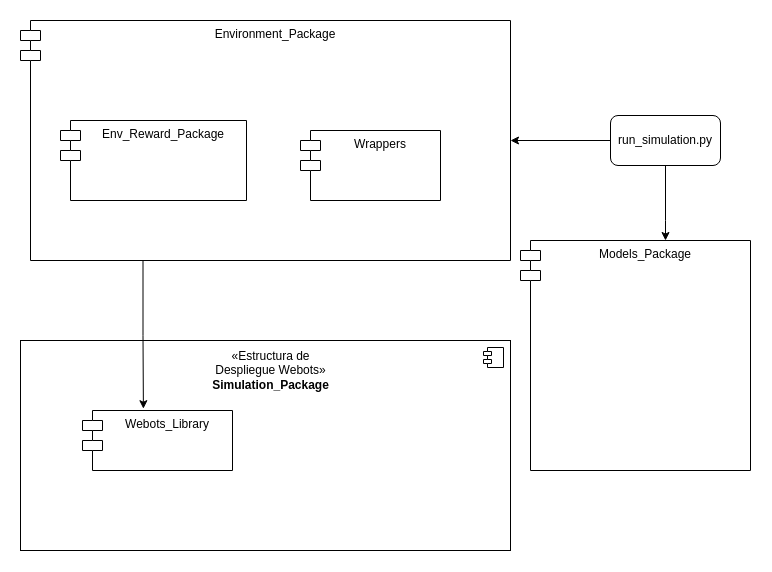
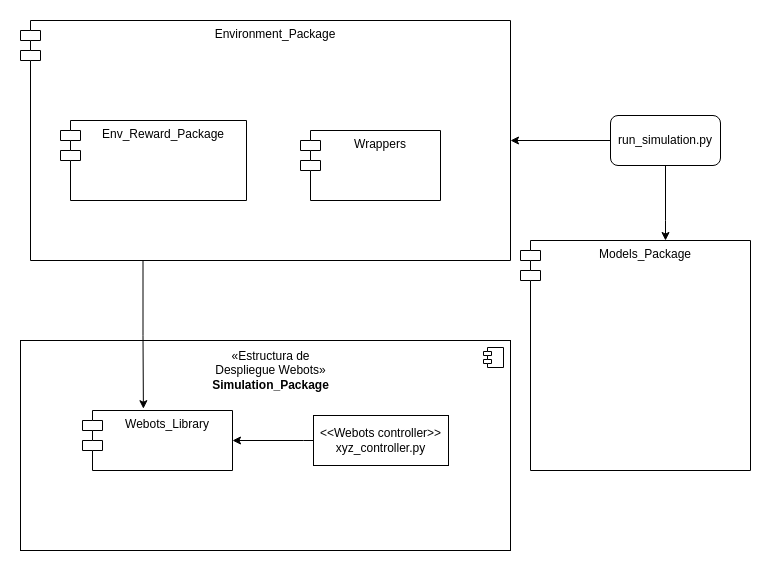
edge "<<Webots controller>> xyz_controller.py" -> "Webots_Library": added
node "<<Webots controller>> xyz_controller.py": added
